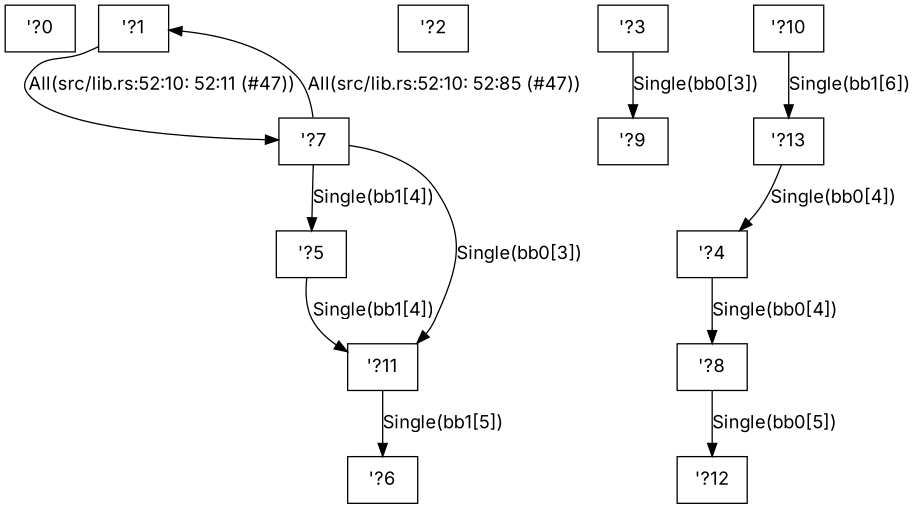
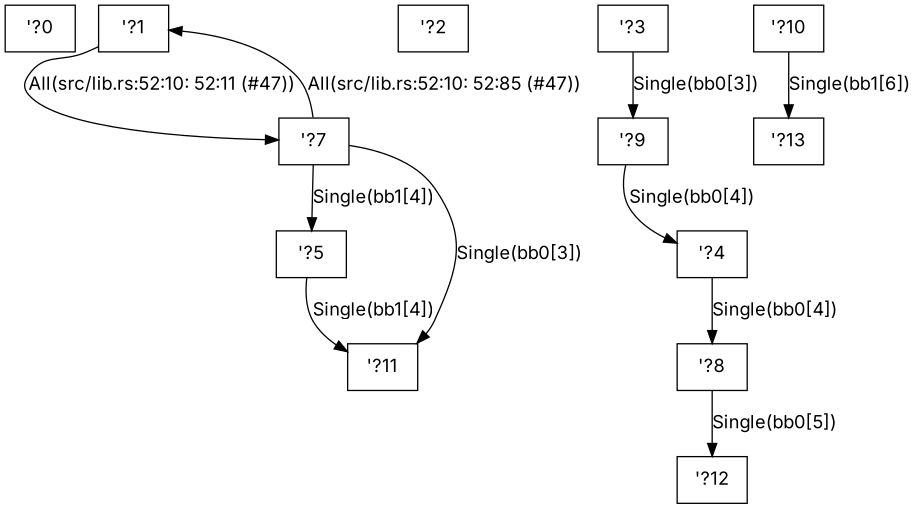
edge "'?13" -> "'?4": now "'?9" -> "'?4"
node "'?6": removed
